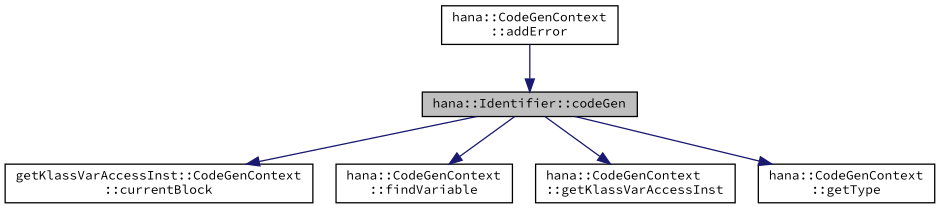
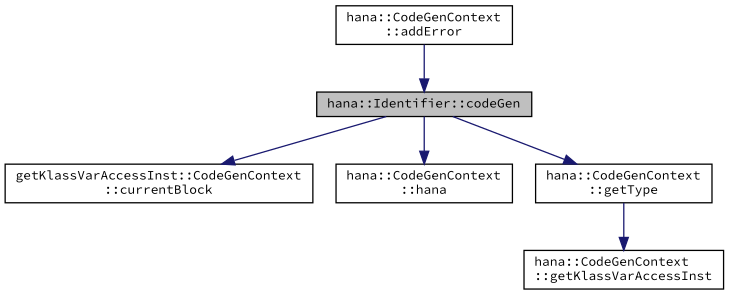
edge "hana::Identifier::codeGen" -> "hana::CodeGenContext ::getKlassVarAccessInst": now "hana::CodeGenContext ::getType" -> "hana::CodeGenContext ::getKlassVarAccessInst"
node "hana::CodeGenContext ::findVariable": label "hana::CodeGenContext ::findVariable" -> "hana::CodeGenContext ::hana"
